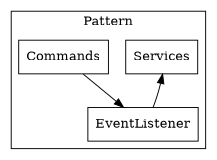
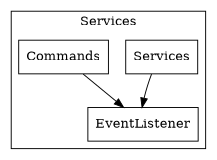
cluster "Pattern": label "Pattern" -> "Services"
edge "EventListener" -> "Services": reversed
